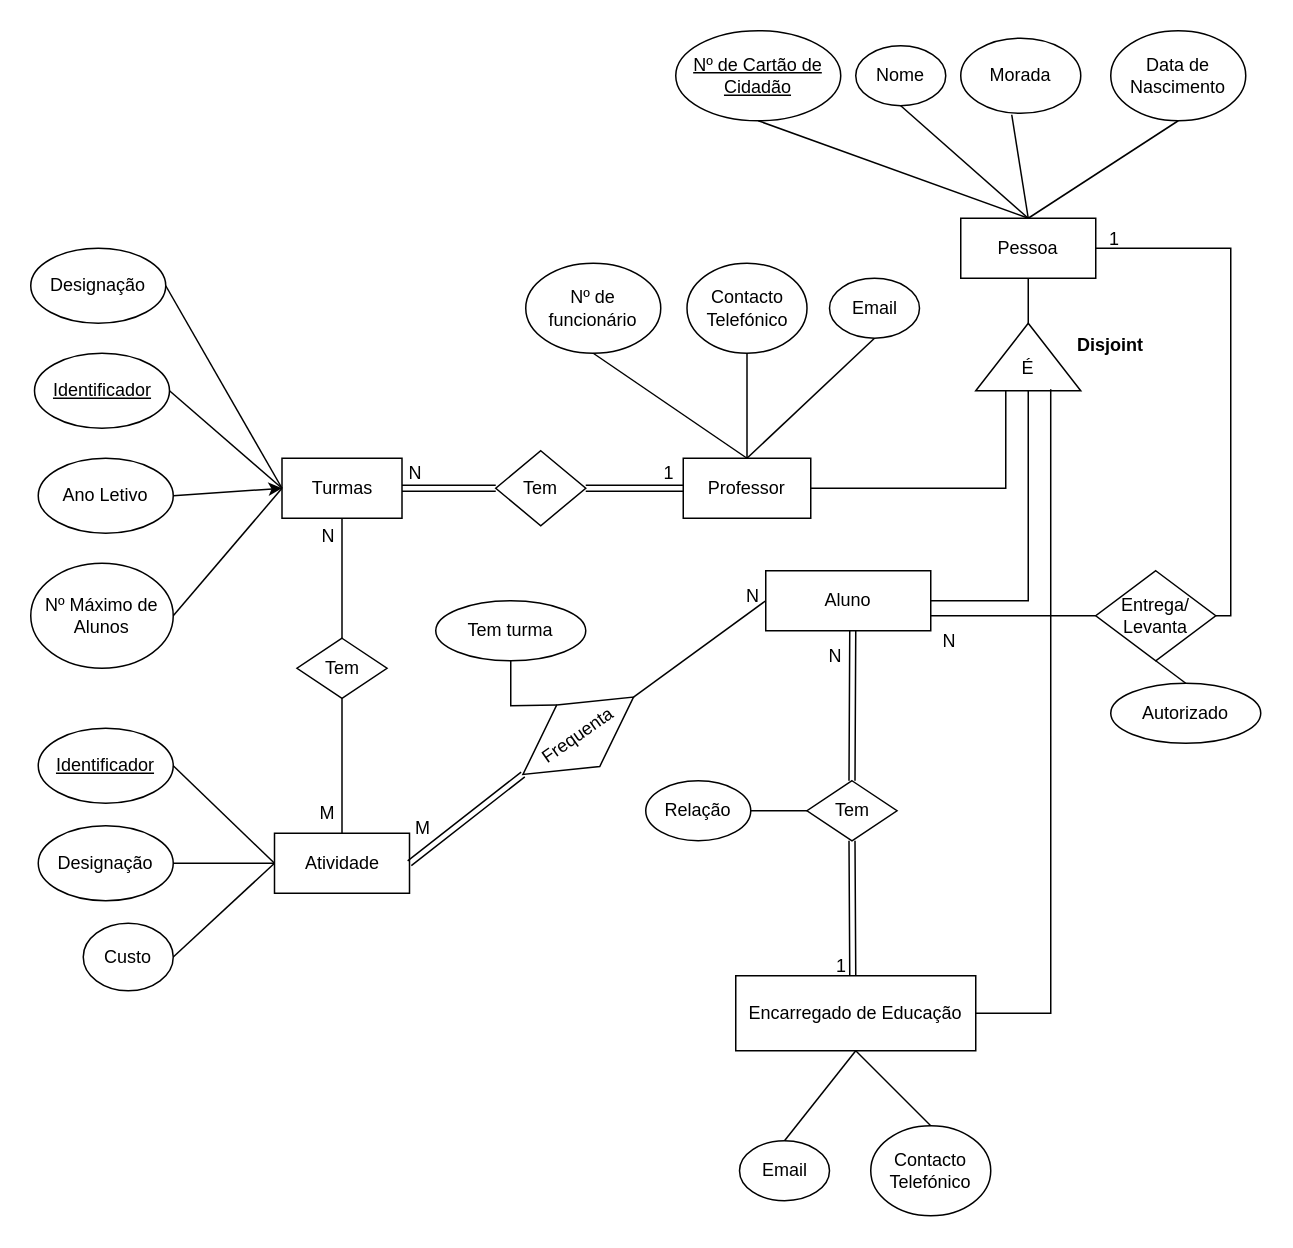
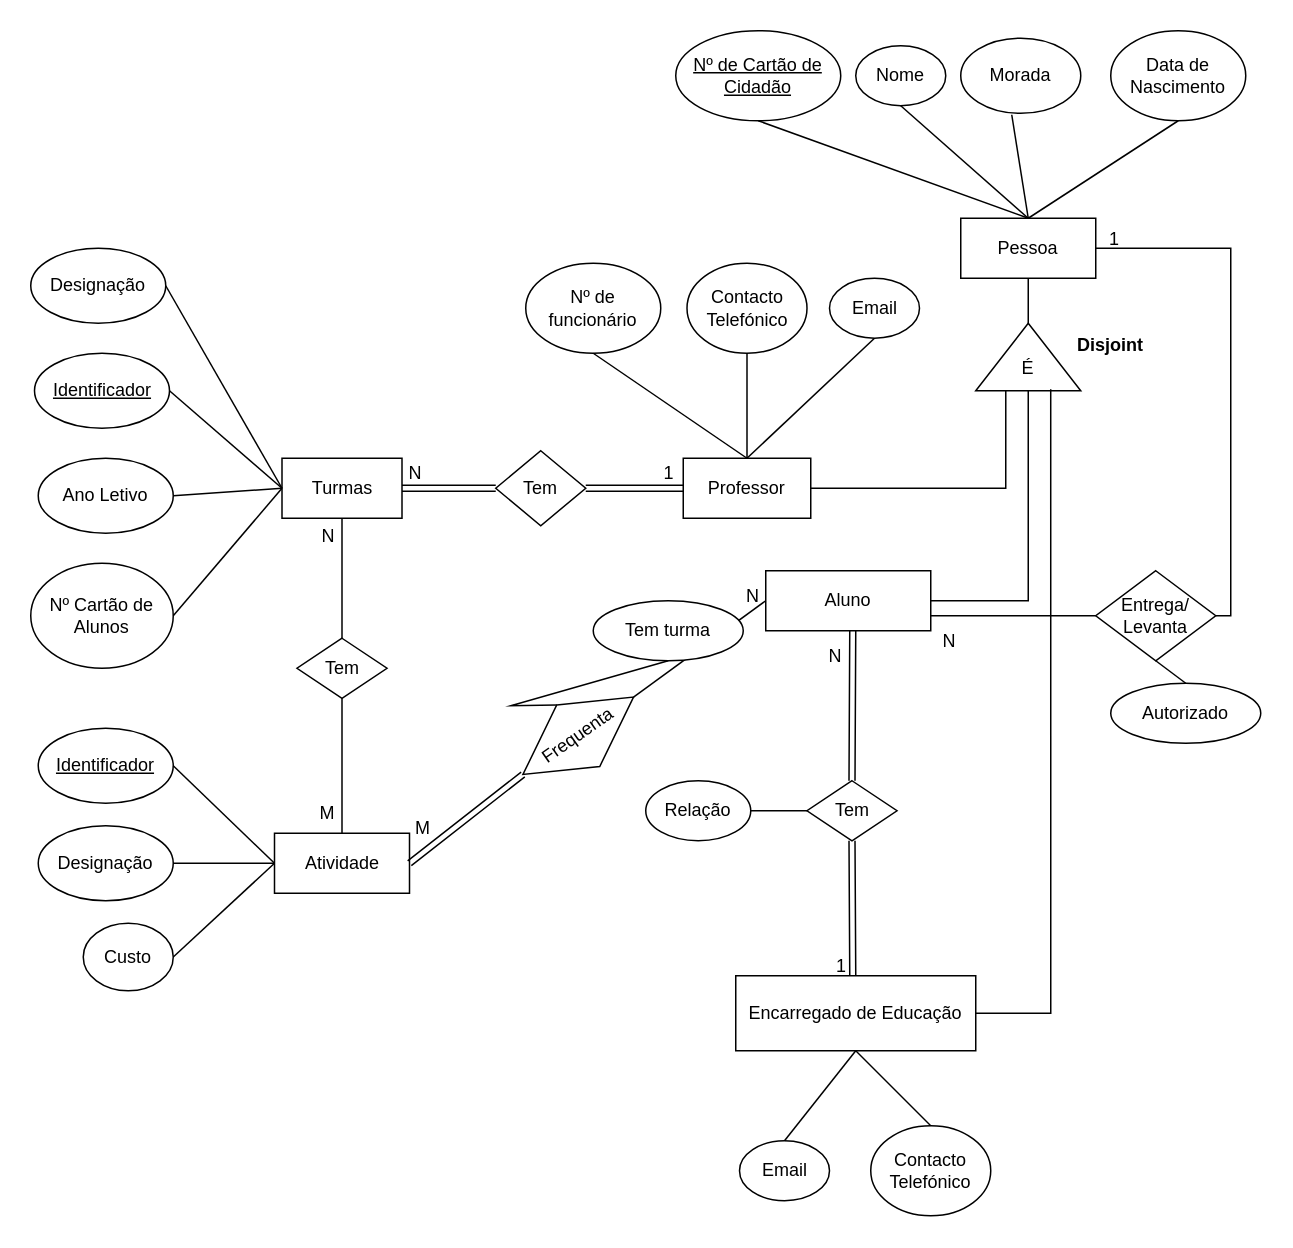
edge "Ano Letivo" -> "Turmas": arrowhead classic -> none
node "Nº Máximo de Alunos": label "Nº Máximo de Alunos" -> "Nº Cartão de Alunos"
node "Tem turma": moved (511, 631) -> (668, 631)
